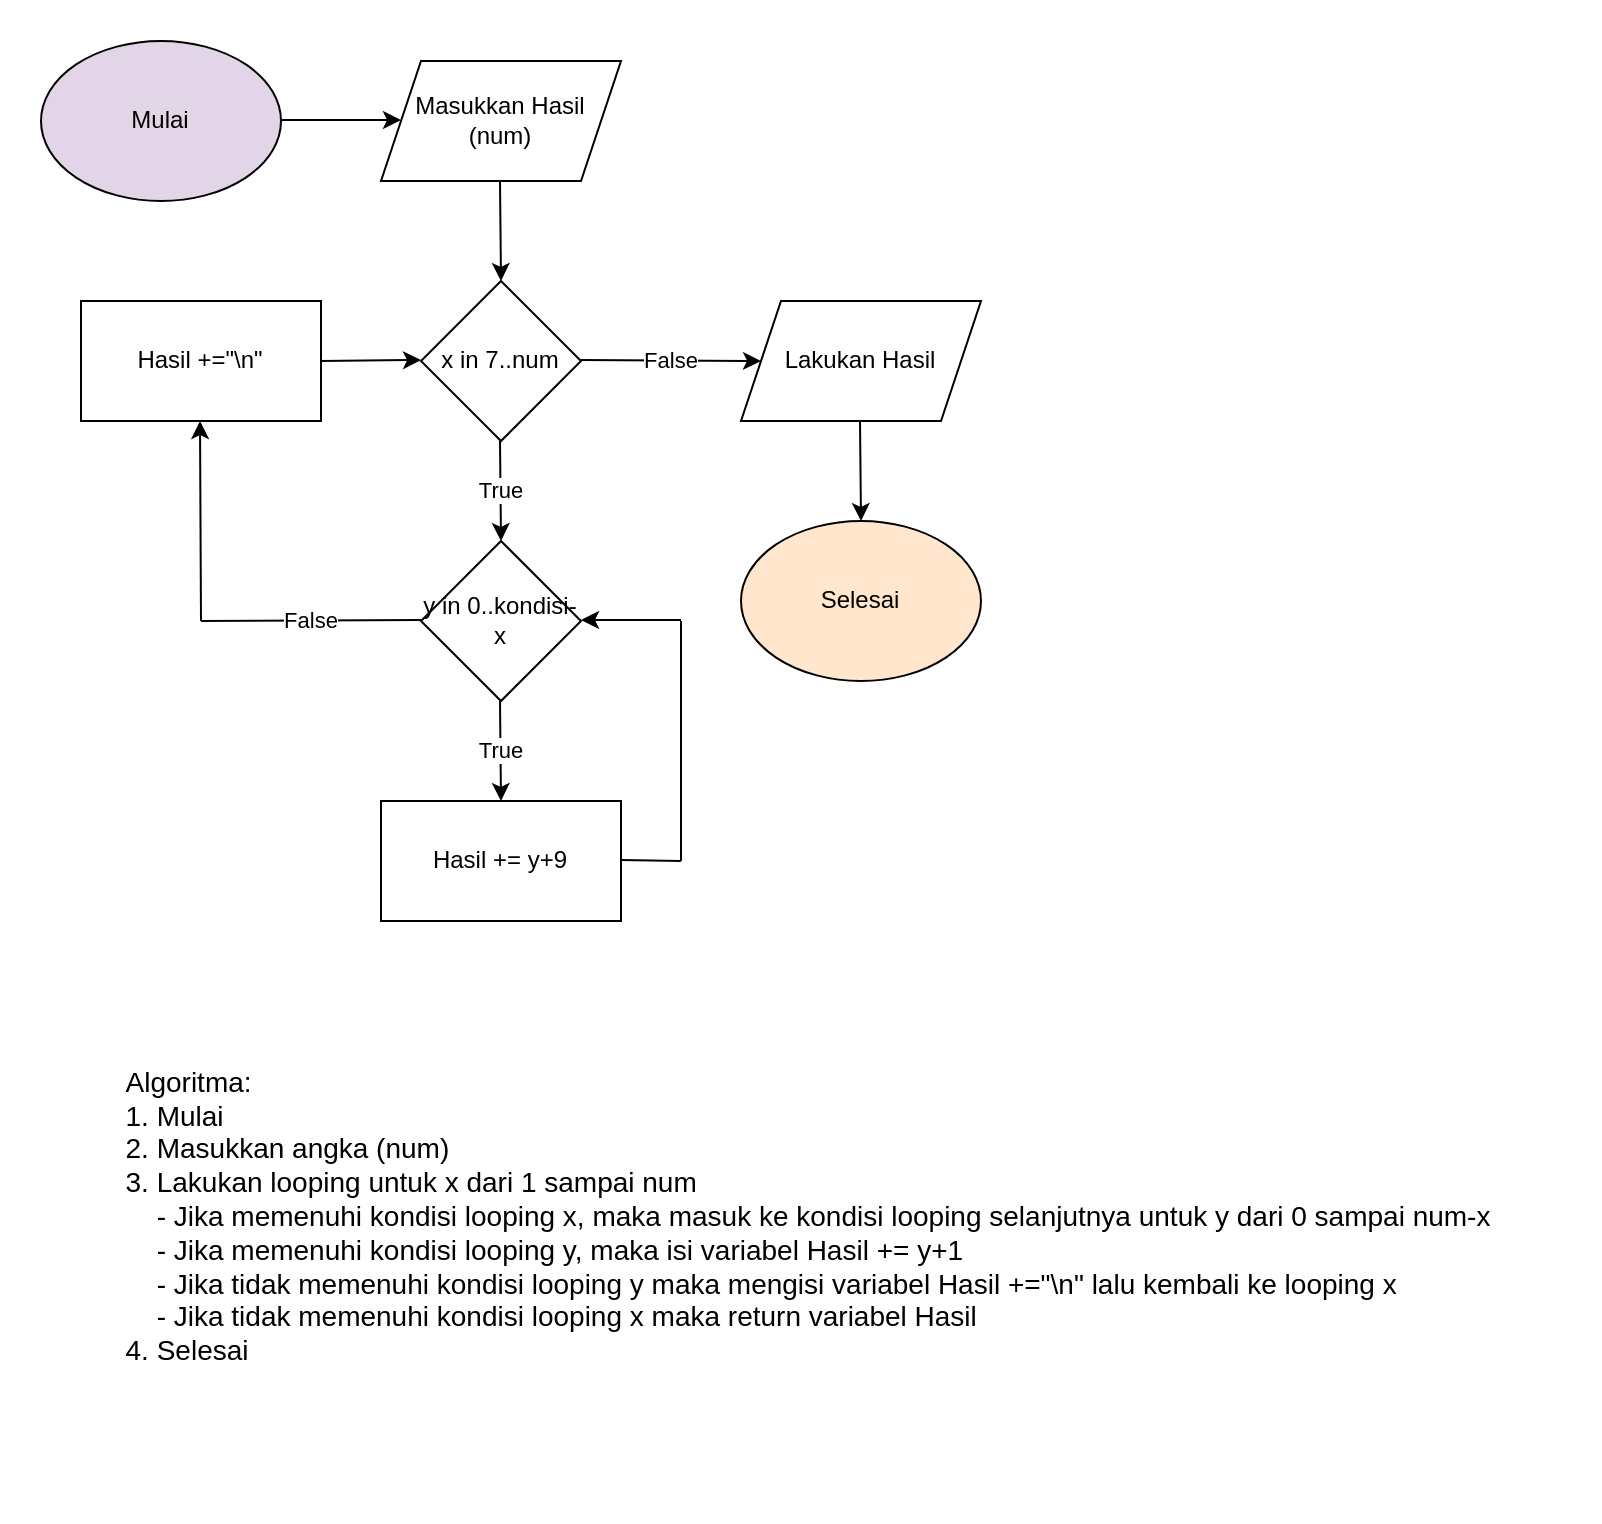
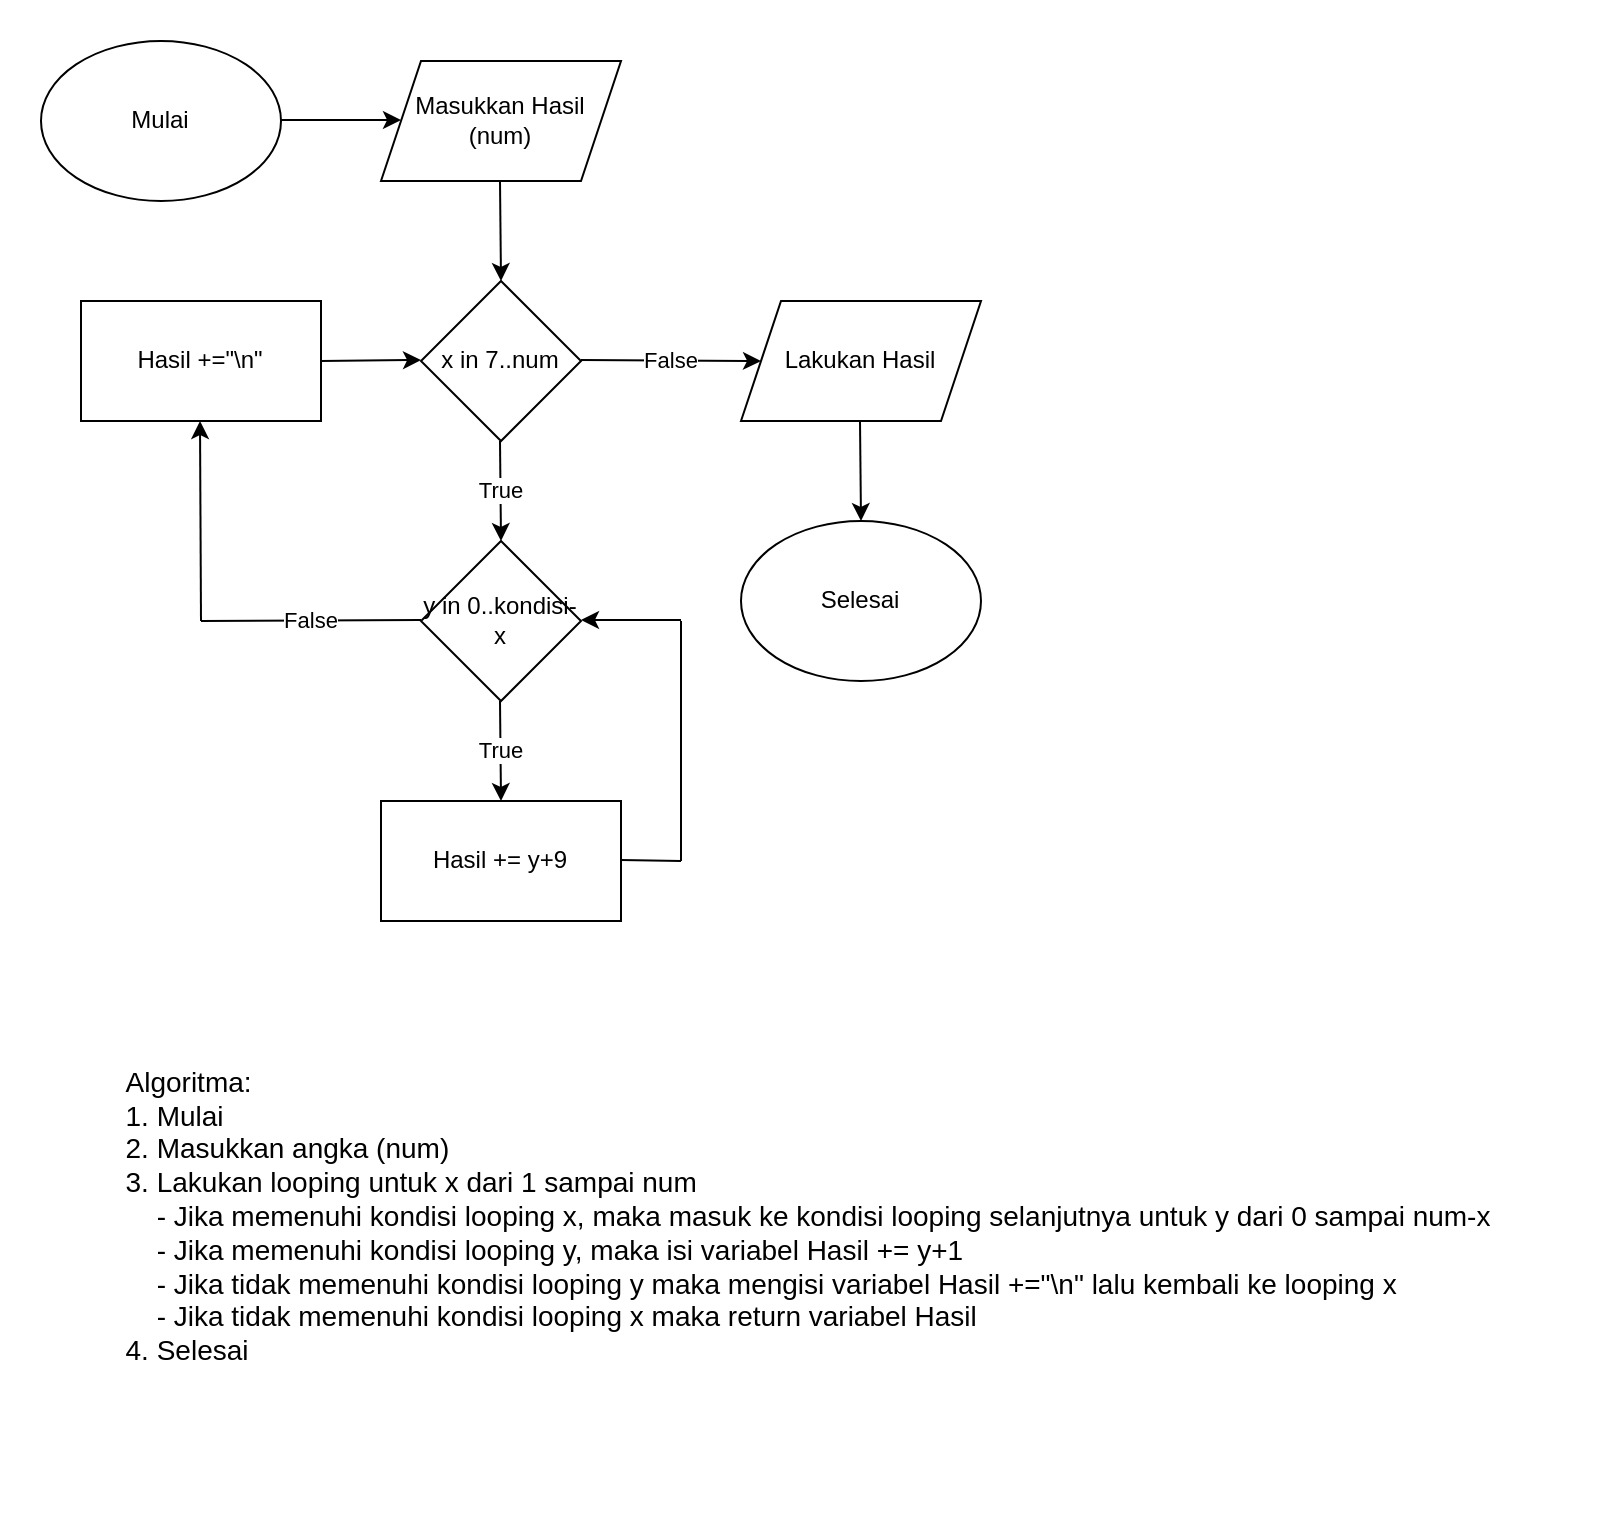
node "Mulai": fillcolor #e1d5e7 -> #ffffff
node "Selesai": fillcolor #ffe6cc -> #ffffff
